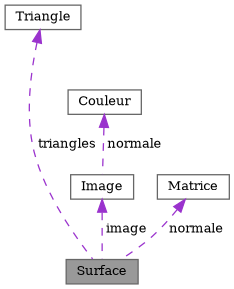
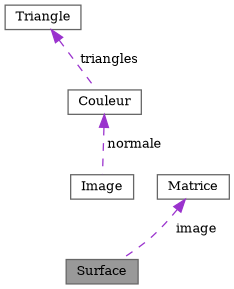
edge "Surface" -> "Triangle": now "Couleur" -> "Triangle"
edge "Surface" -> "Matrice": label " normale" -> " image"
edge "Surface" -> "Image": removed, label "image"
